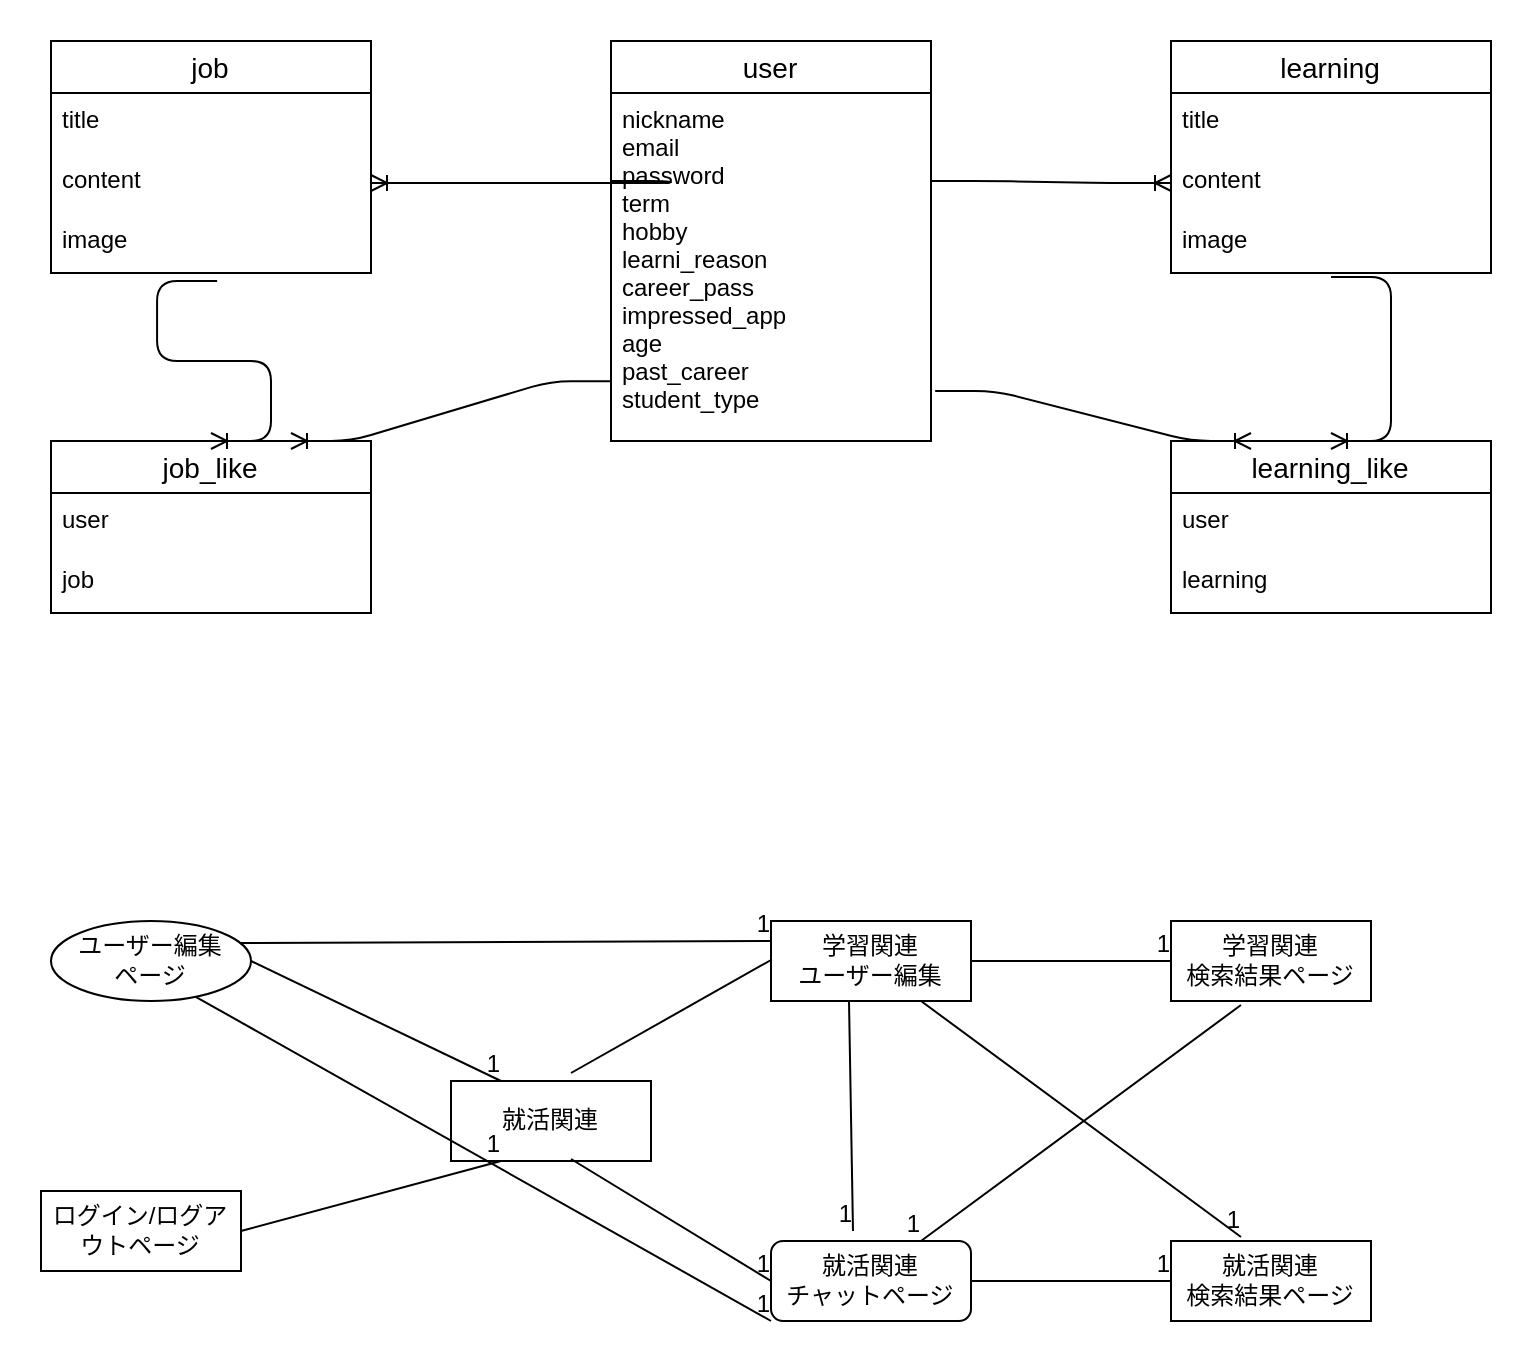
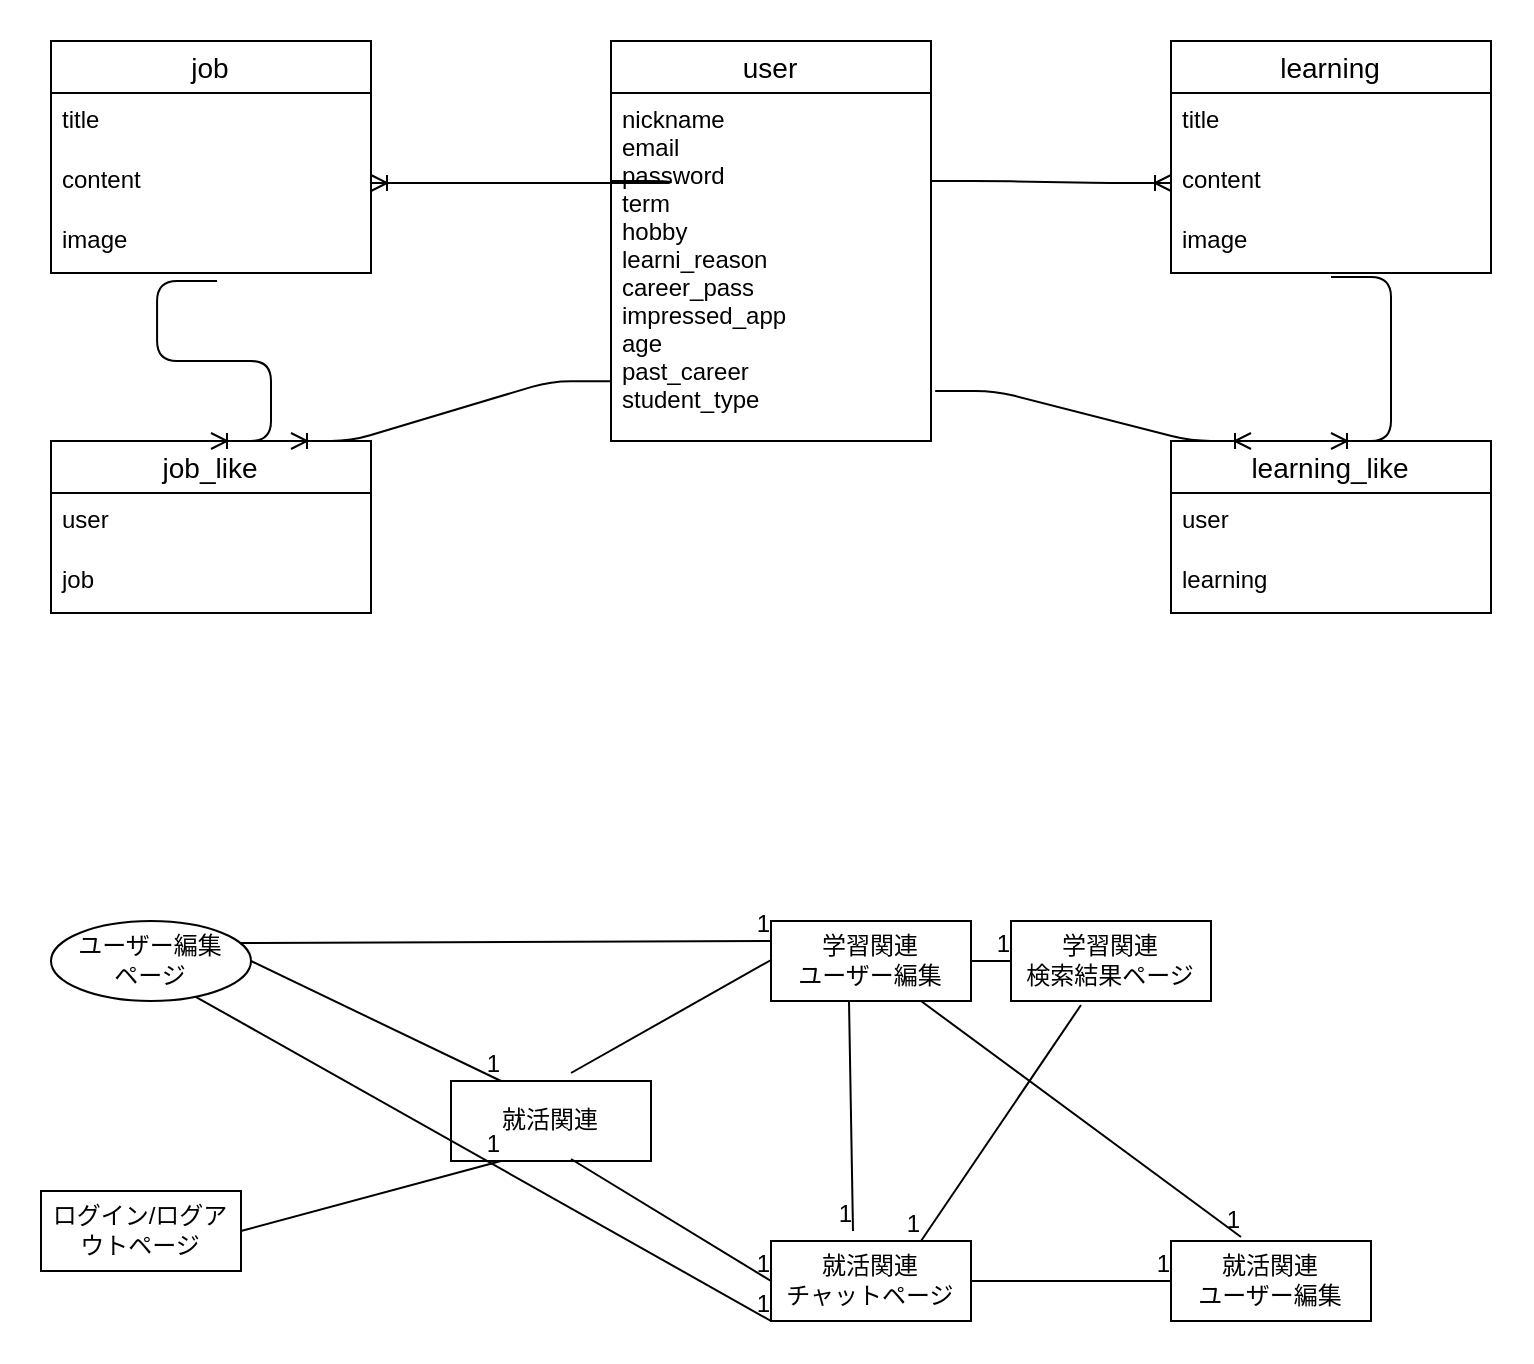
node "学習関連 検索結果ページ": moved (1271, 961) -> (1111, 961)
node "就活関連 チャットページ": shape rounded rectangle -> rectangle
node "就活関連 検索結果ページ": label "就活関連 検索結果ページ" -> "就活関連 ユーザー編集"
